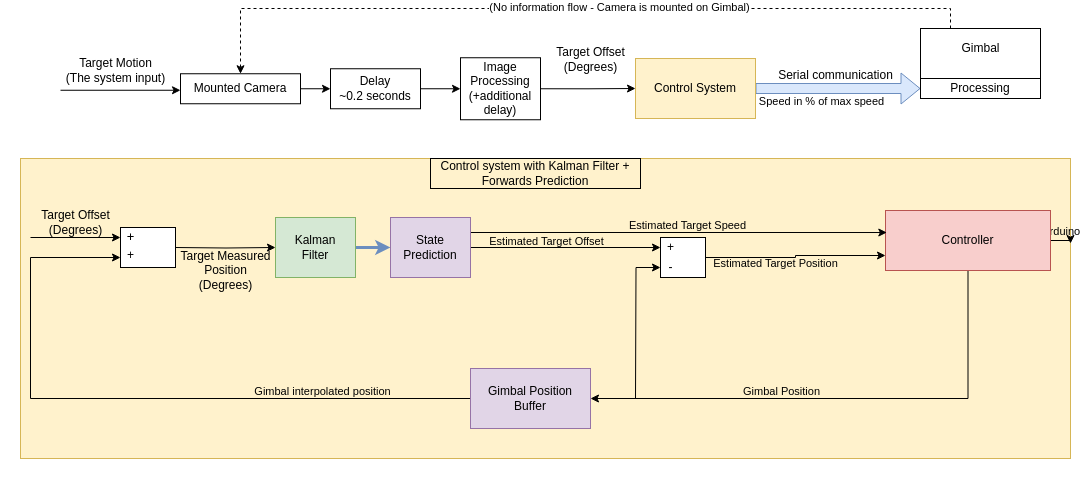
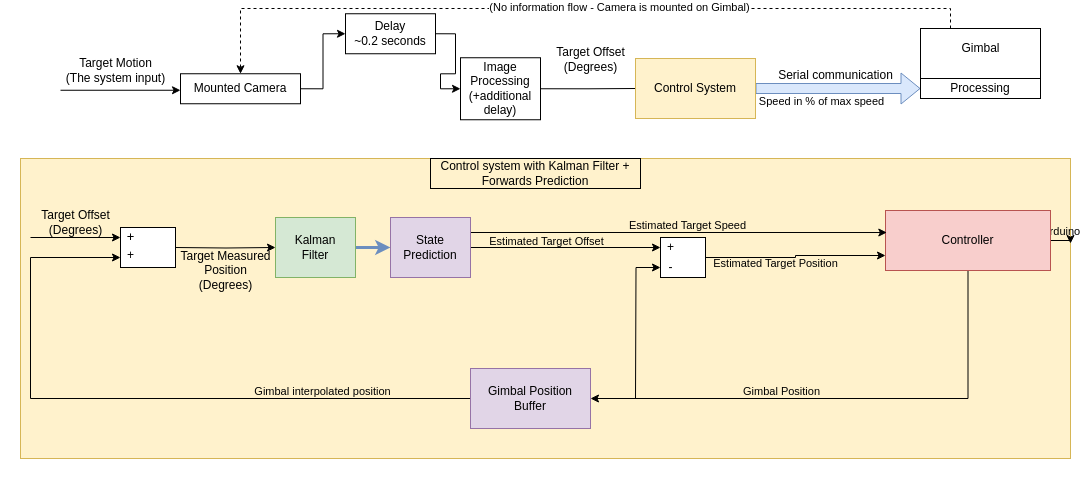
node "Delay ~0.2 seconds": moved (376, 89) -> (391, 34)
edge "Image Processing (+additional delay)" -> "Control System": arrowhead classic -> none
